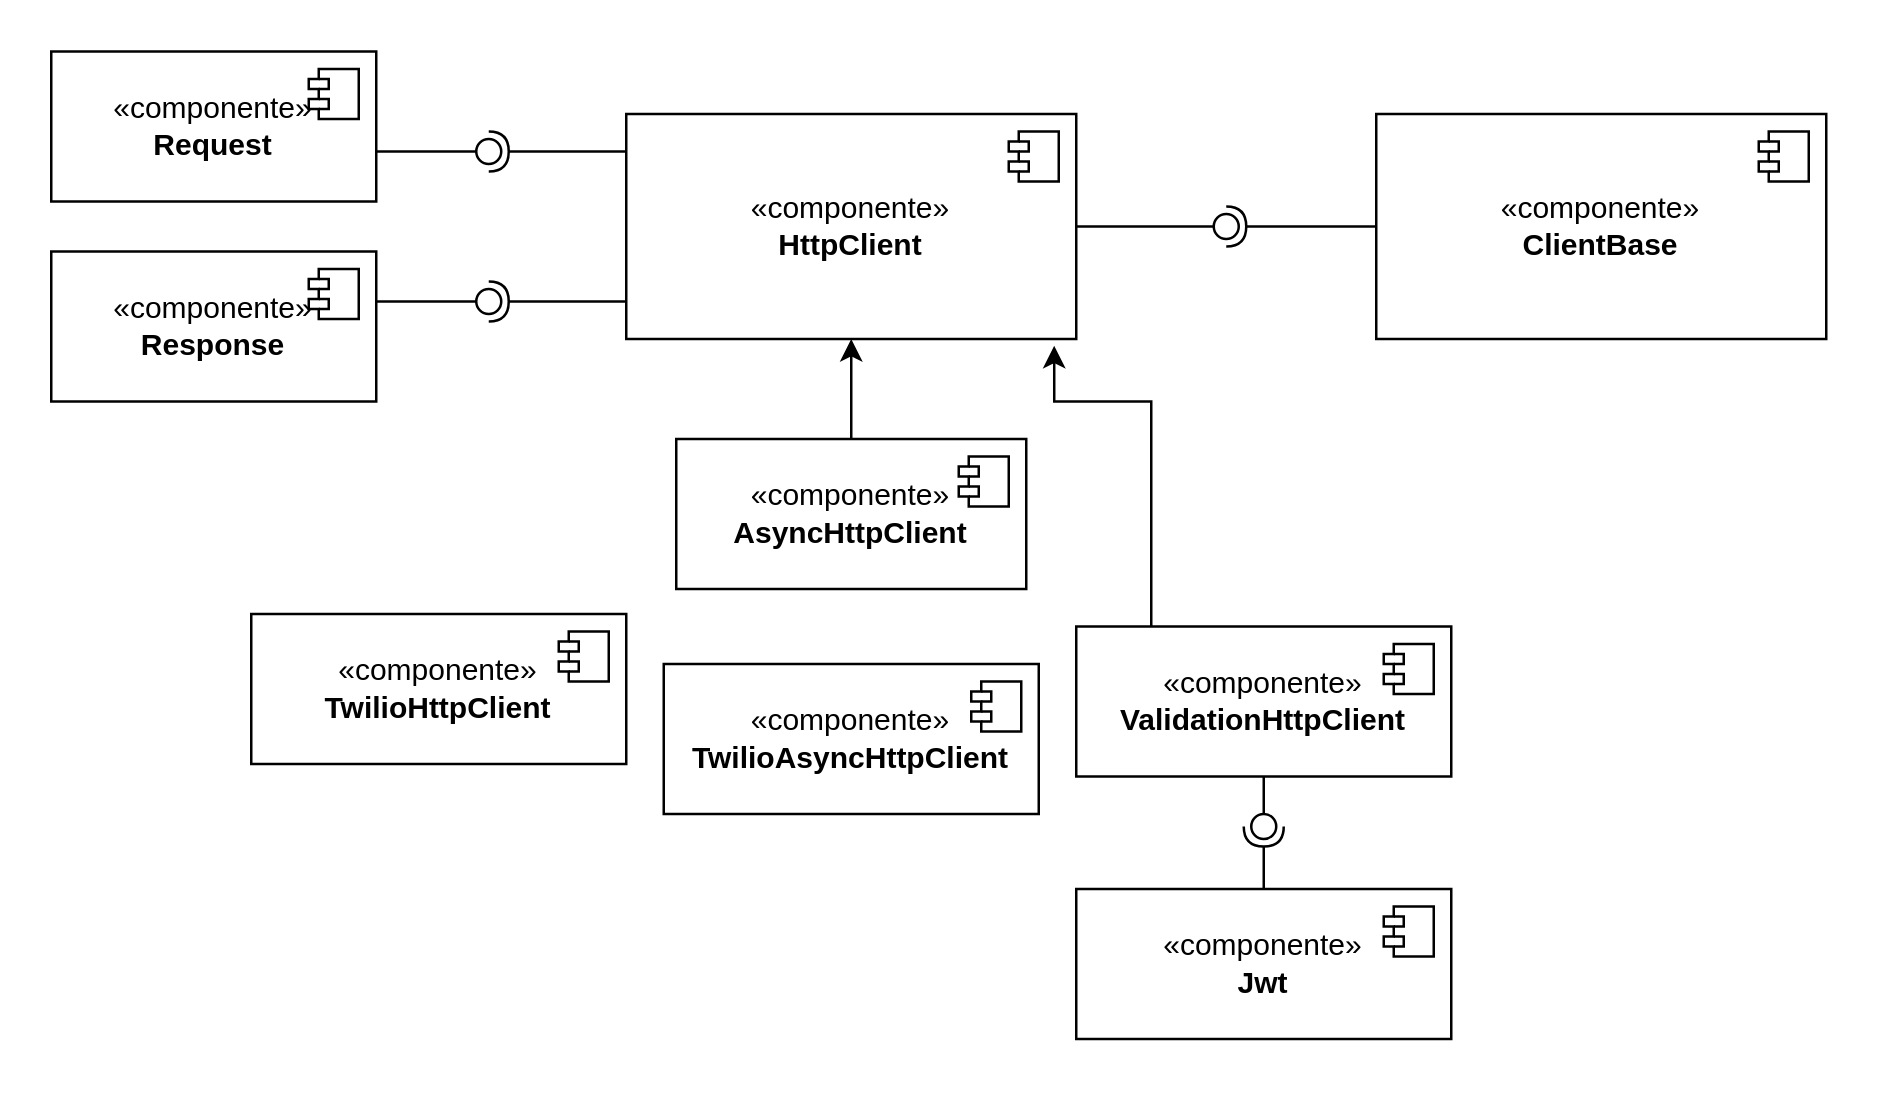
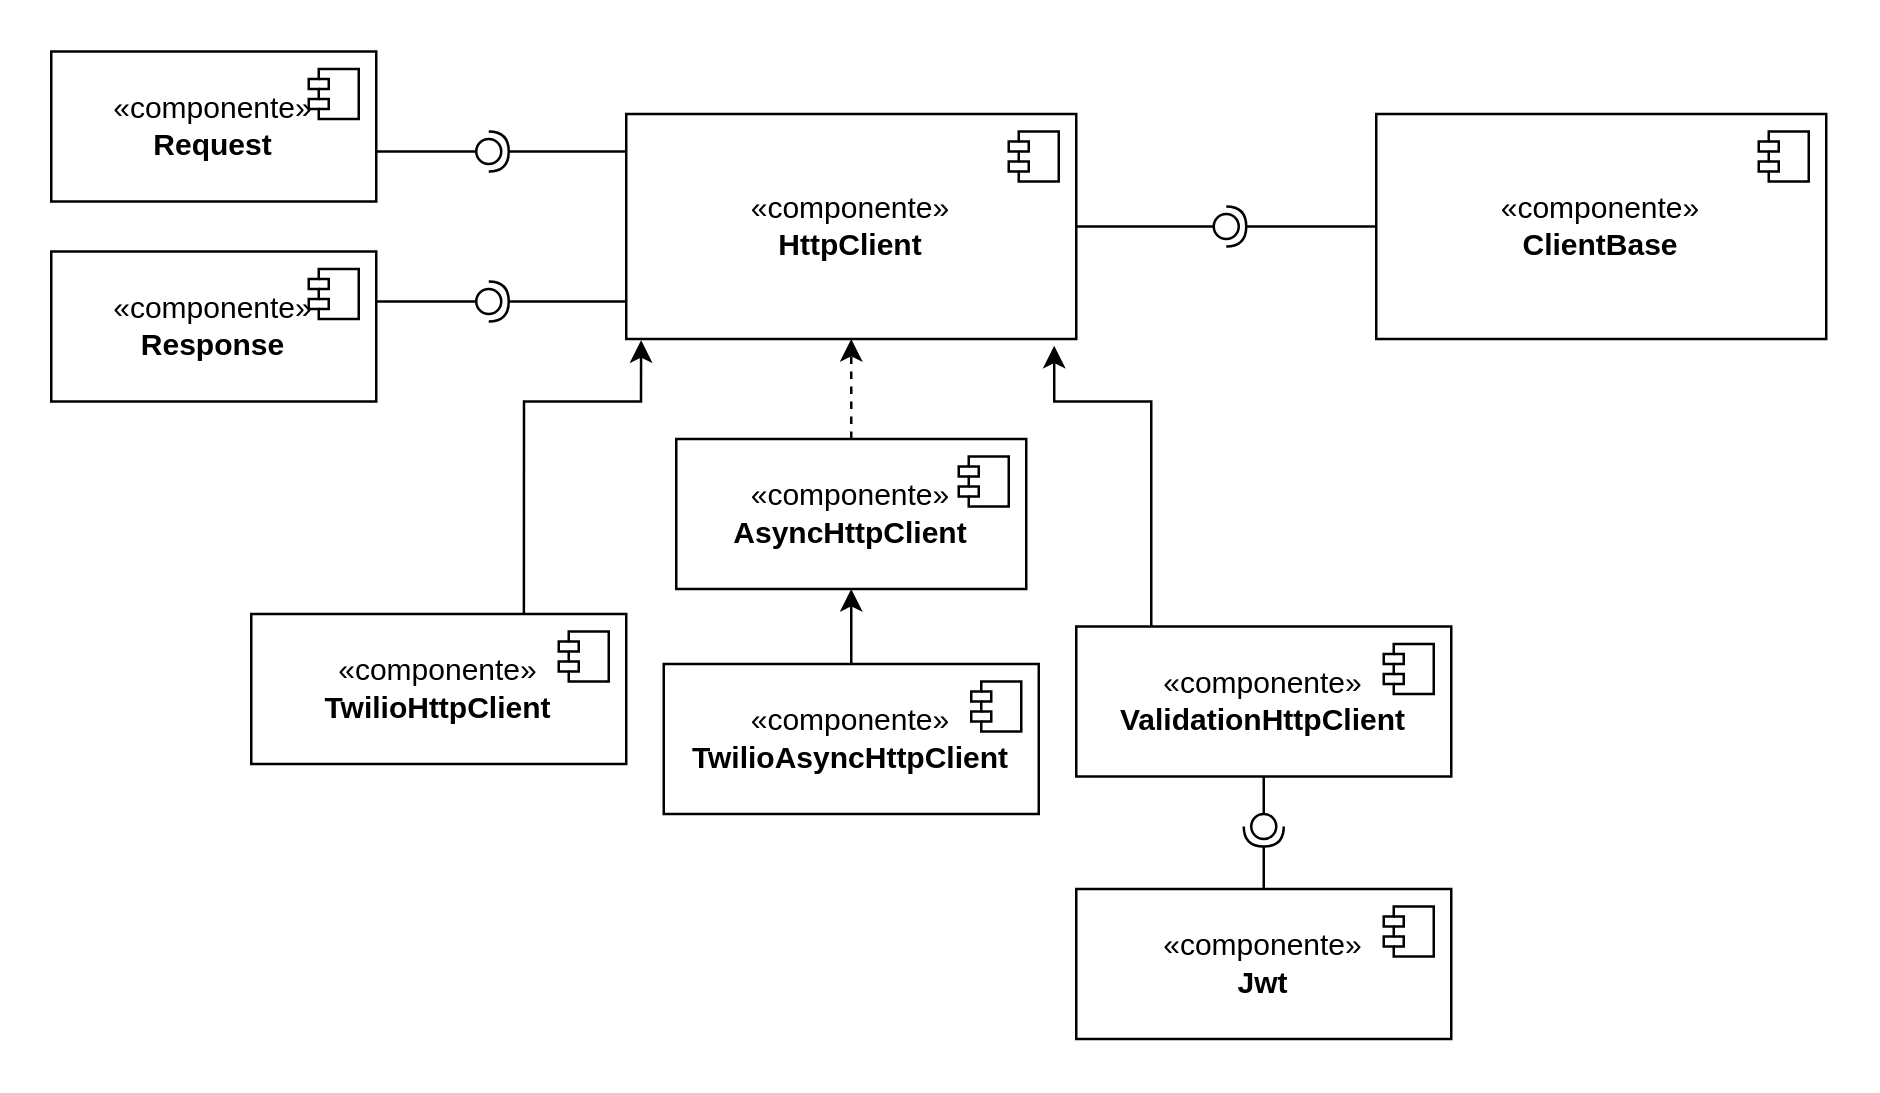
edge "«componente» AsyncHttpClient" -> "«componente» HttpClient": style solid -> dashed
edge "«componente» TwilioHttpClient" -> "«componente» HttpClient": added
edge "«componente» TwilioAsyncHttpClient" -> "«componente» AsyncHttpClient": added
